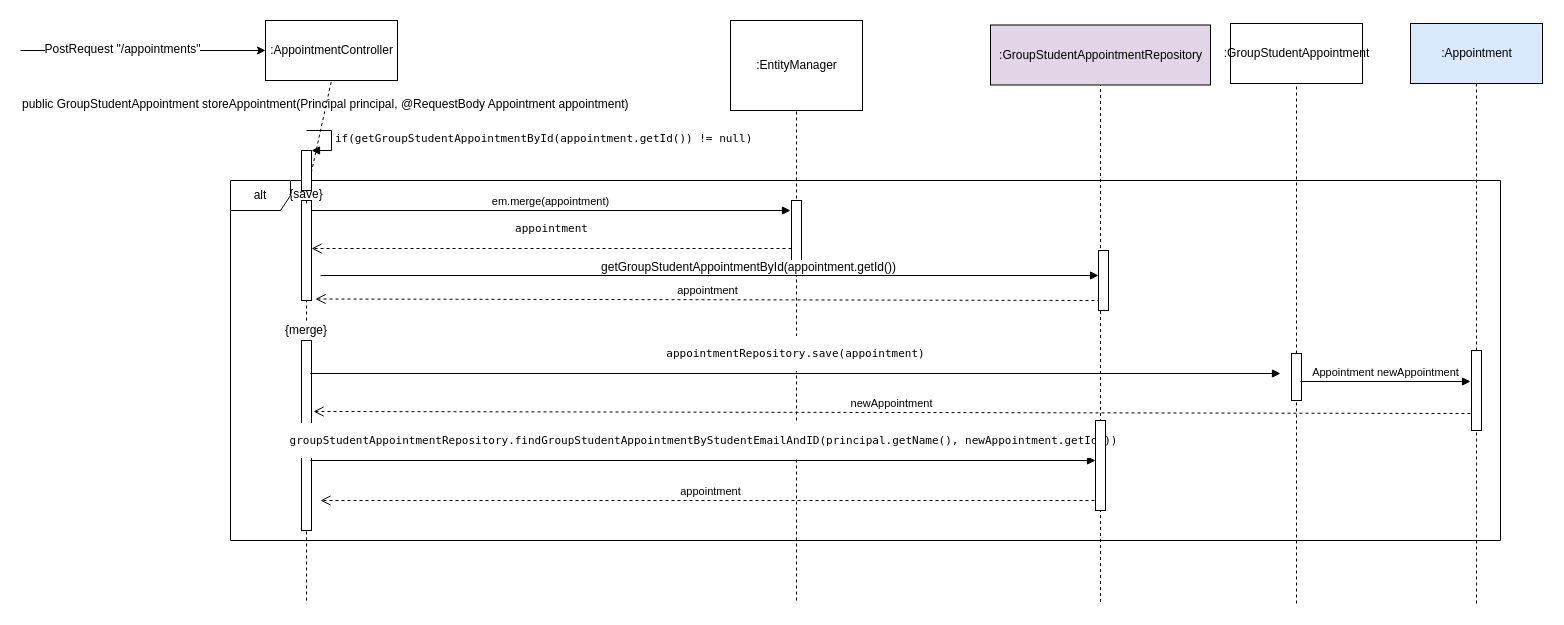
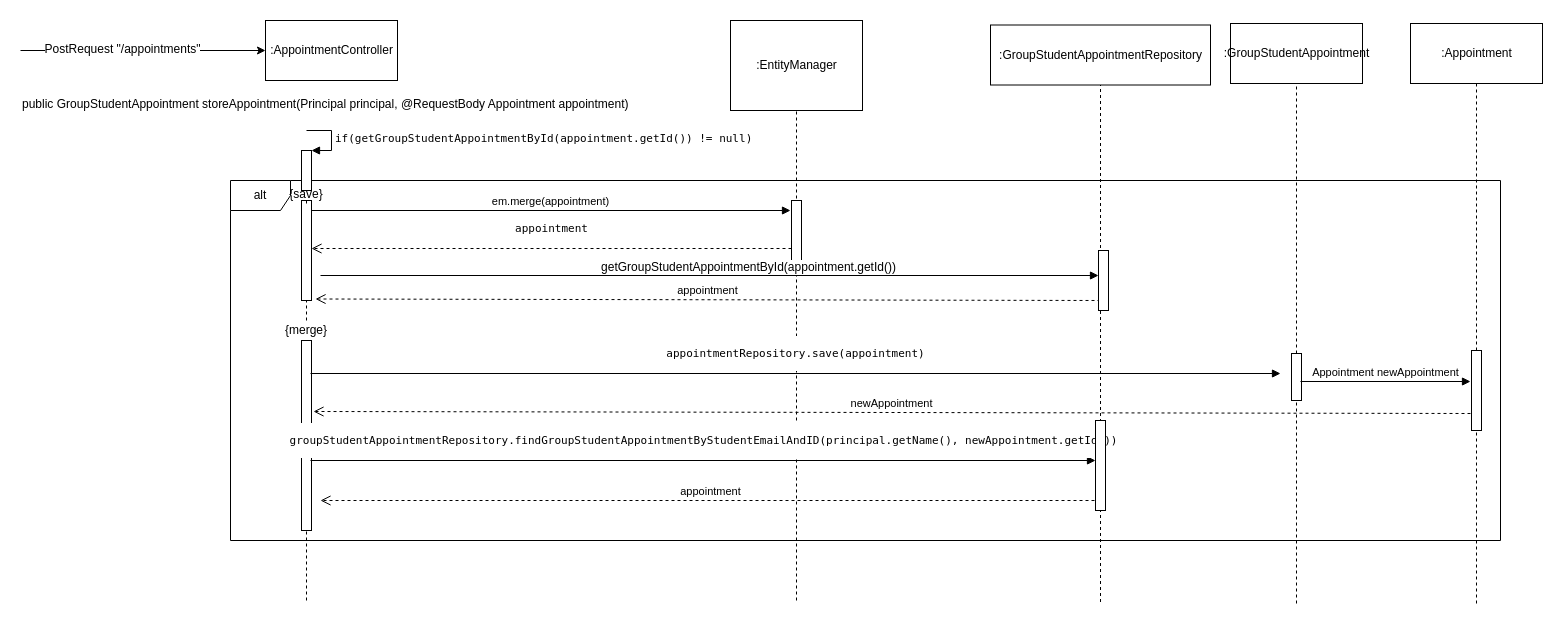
node ":Appointment": fillcolor #dae8fc -> #ffffff
node ":GroupStudentAppointmentRepository": fillcolor #e1d5e7 -> #ffffff
edge ":AppointmentController" -- "{save}": removed
